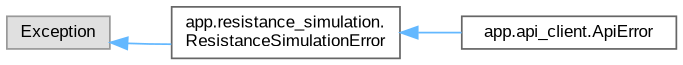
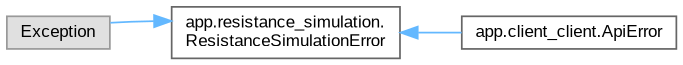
node "app.api_client.ApiError": label "app.api_client.ApiError" -> "app.client_client.ApiError"
edge "app.resistance_simulation. ResistanceSimulationError" -> "Exception": reversed
